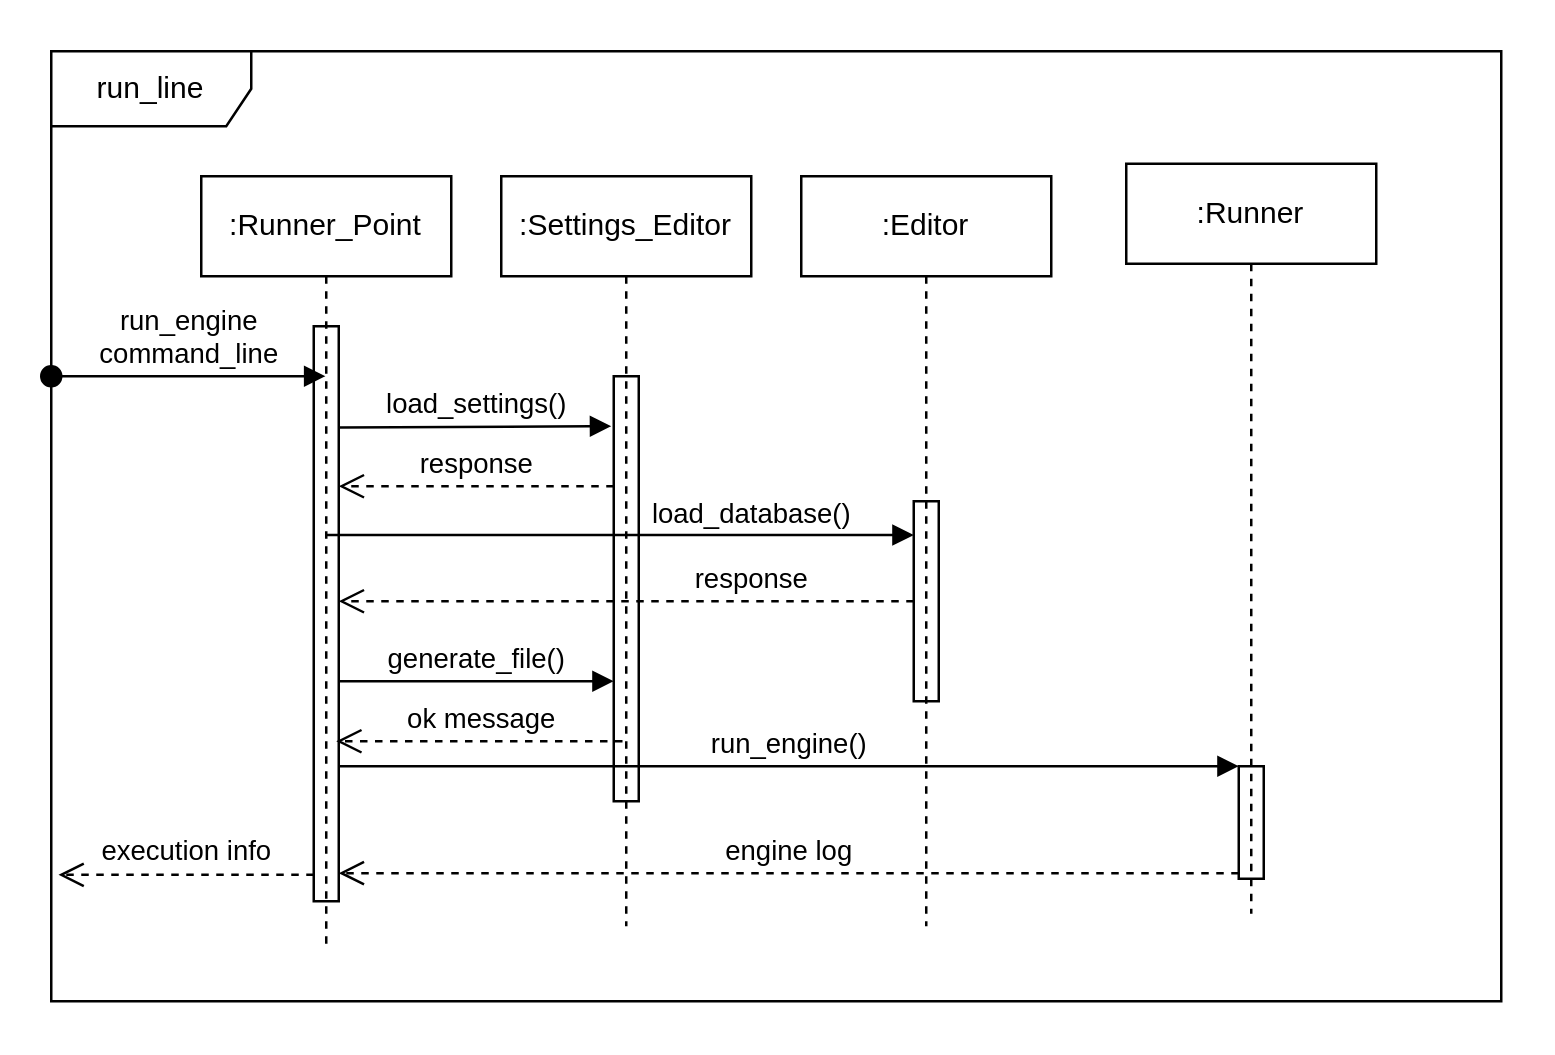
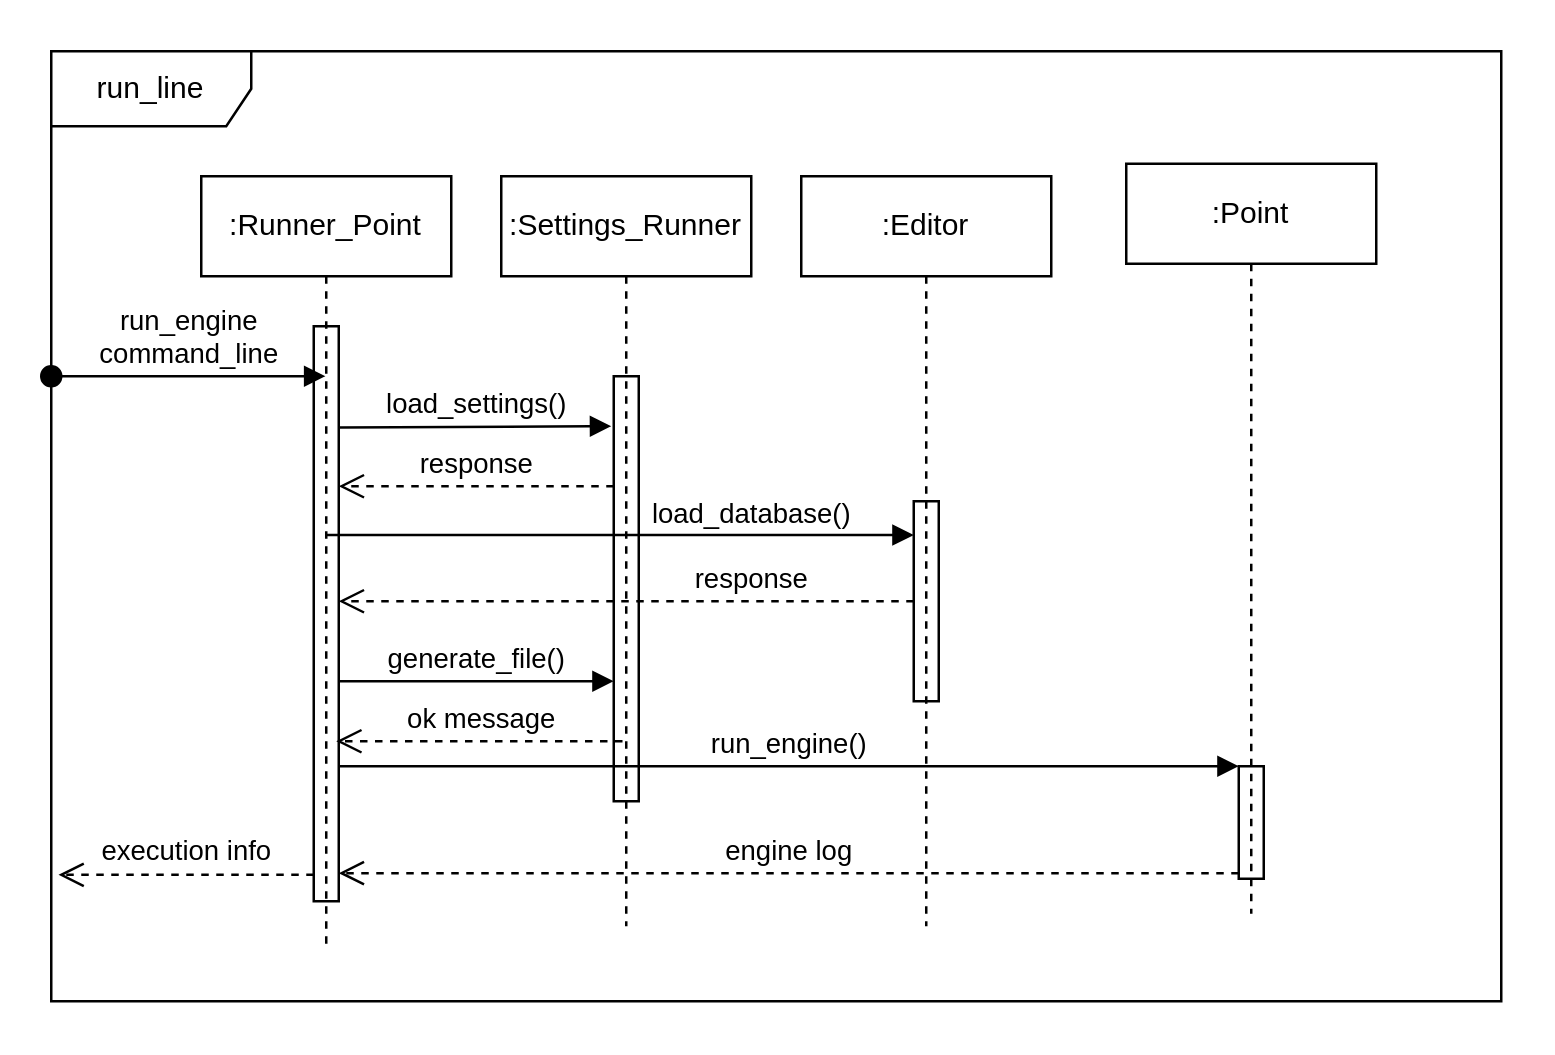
node ":Runner": label ":Runner" -> ":Point"
node ":Settings_Editor": label ":Settings_Editor" -> ":Settings_Runner"
